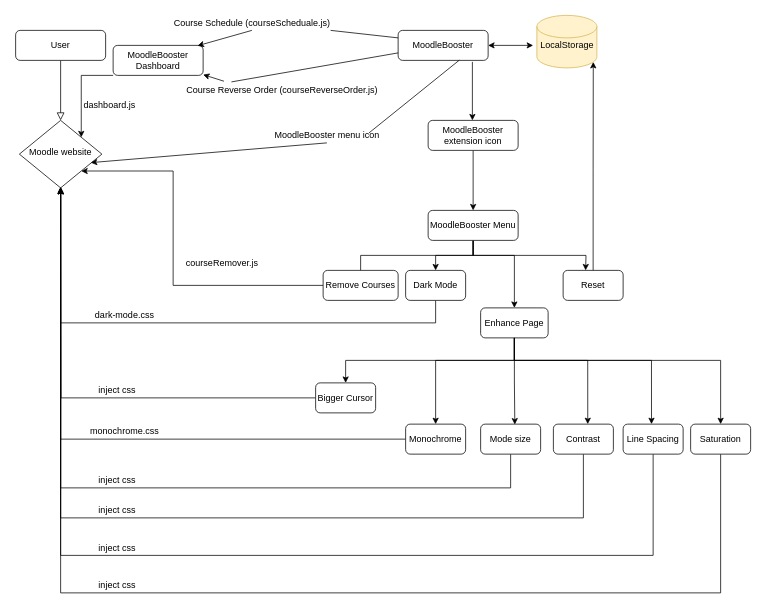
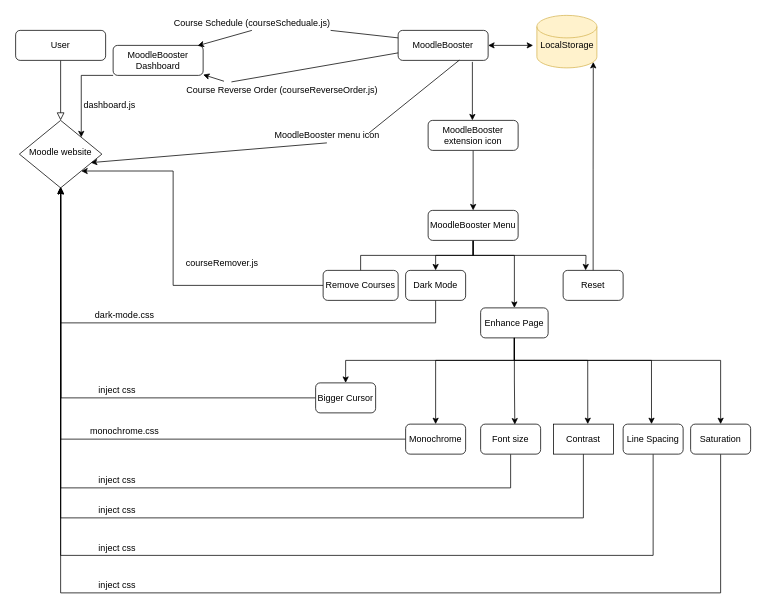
node "Mode size": label "Mode size" -> "Font size"
node "Contrast": shape rounded rectangle -> rectangle
